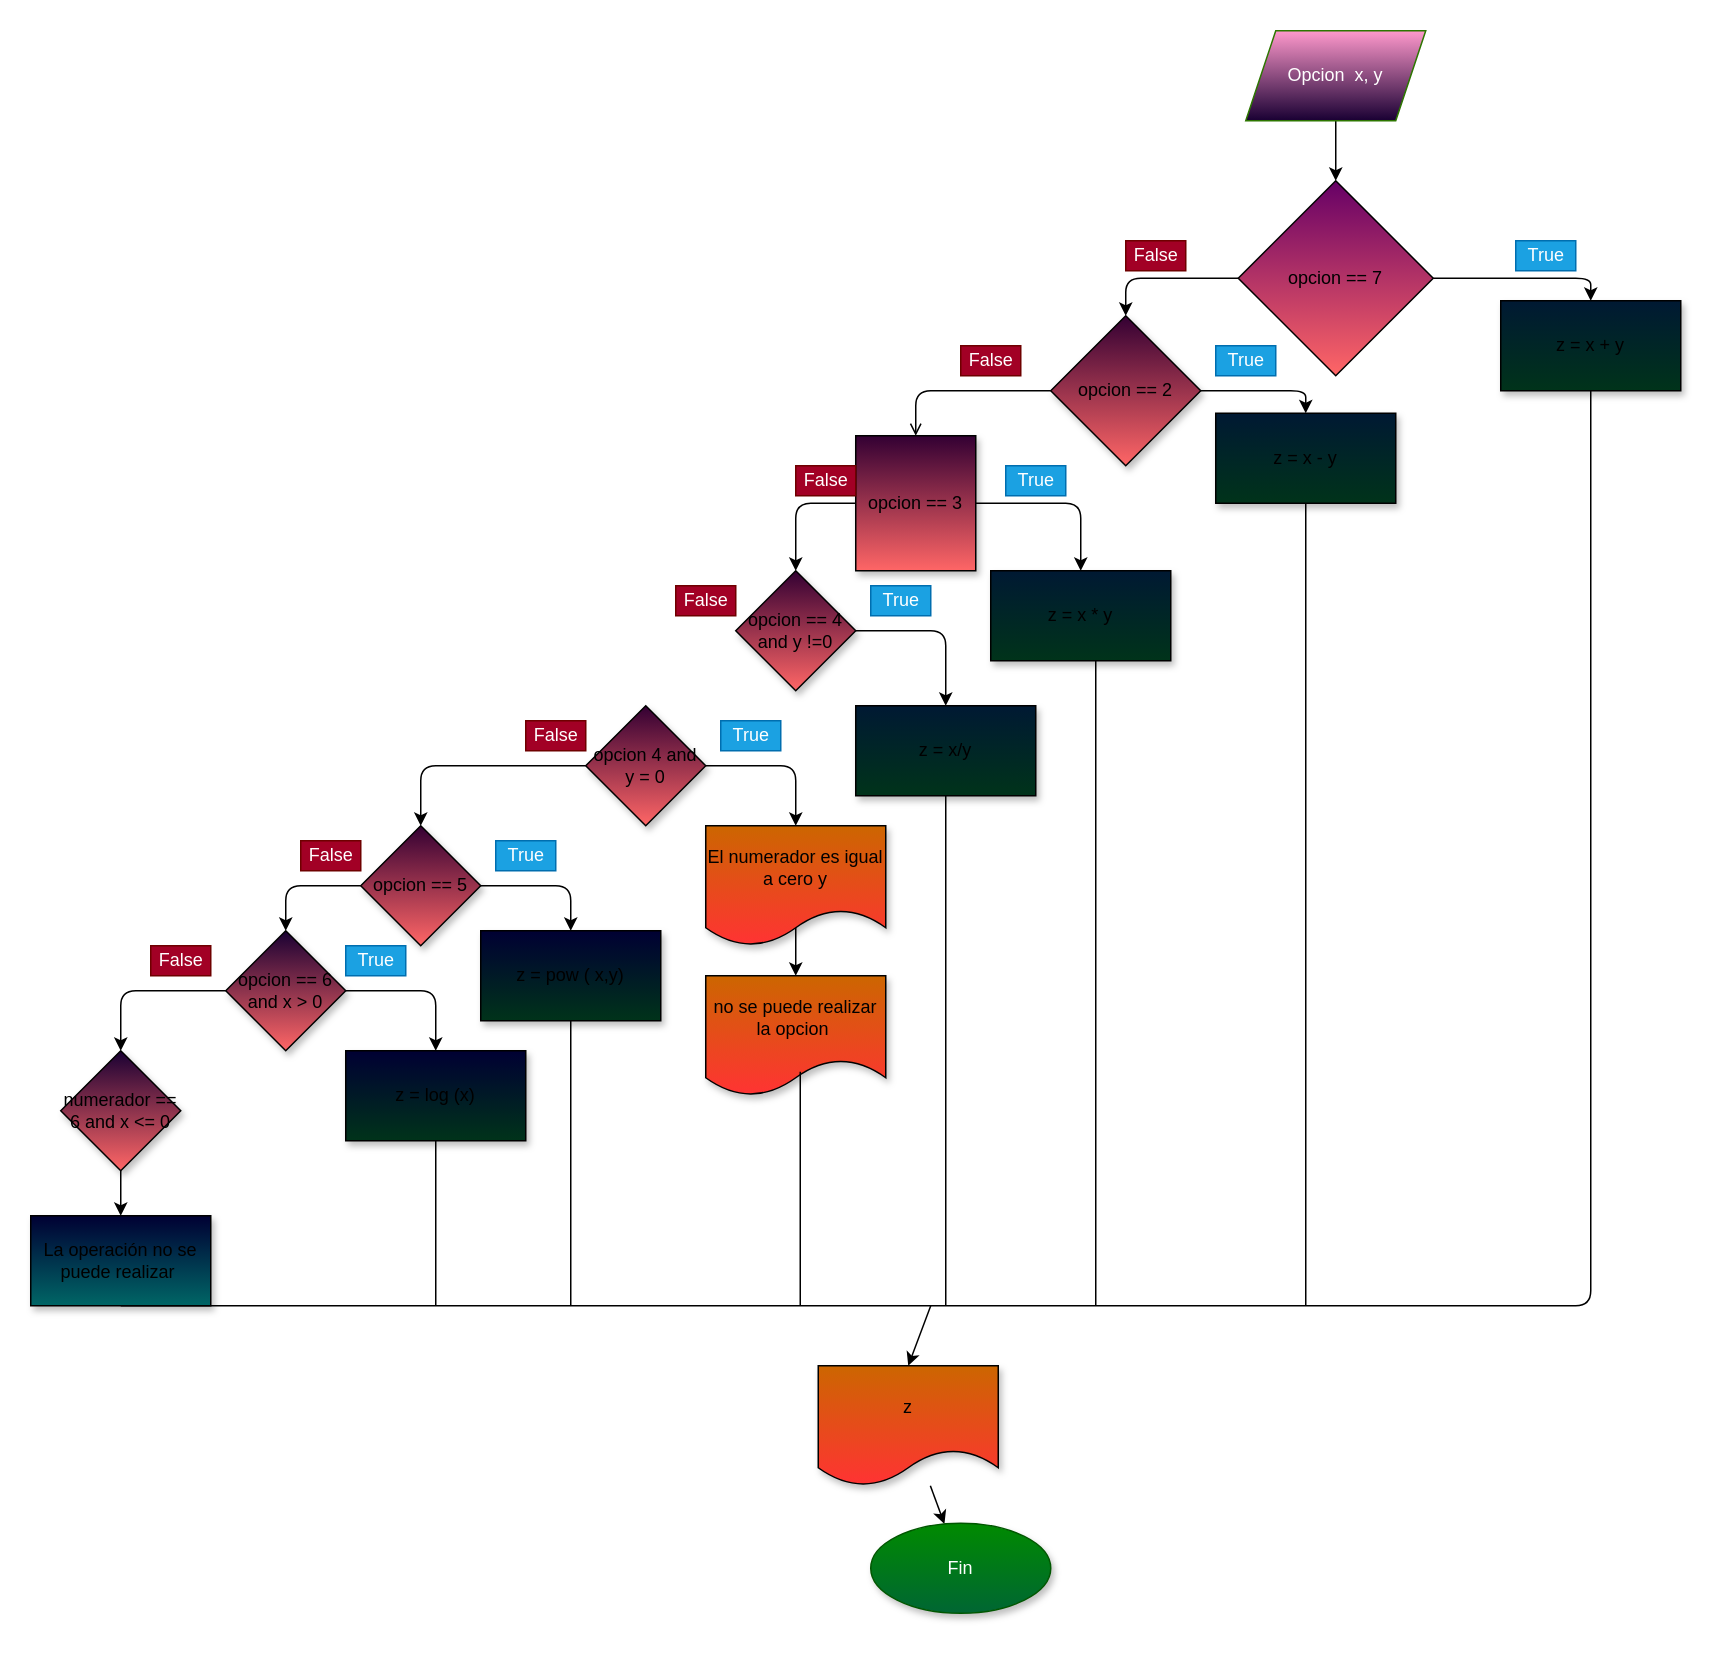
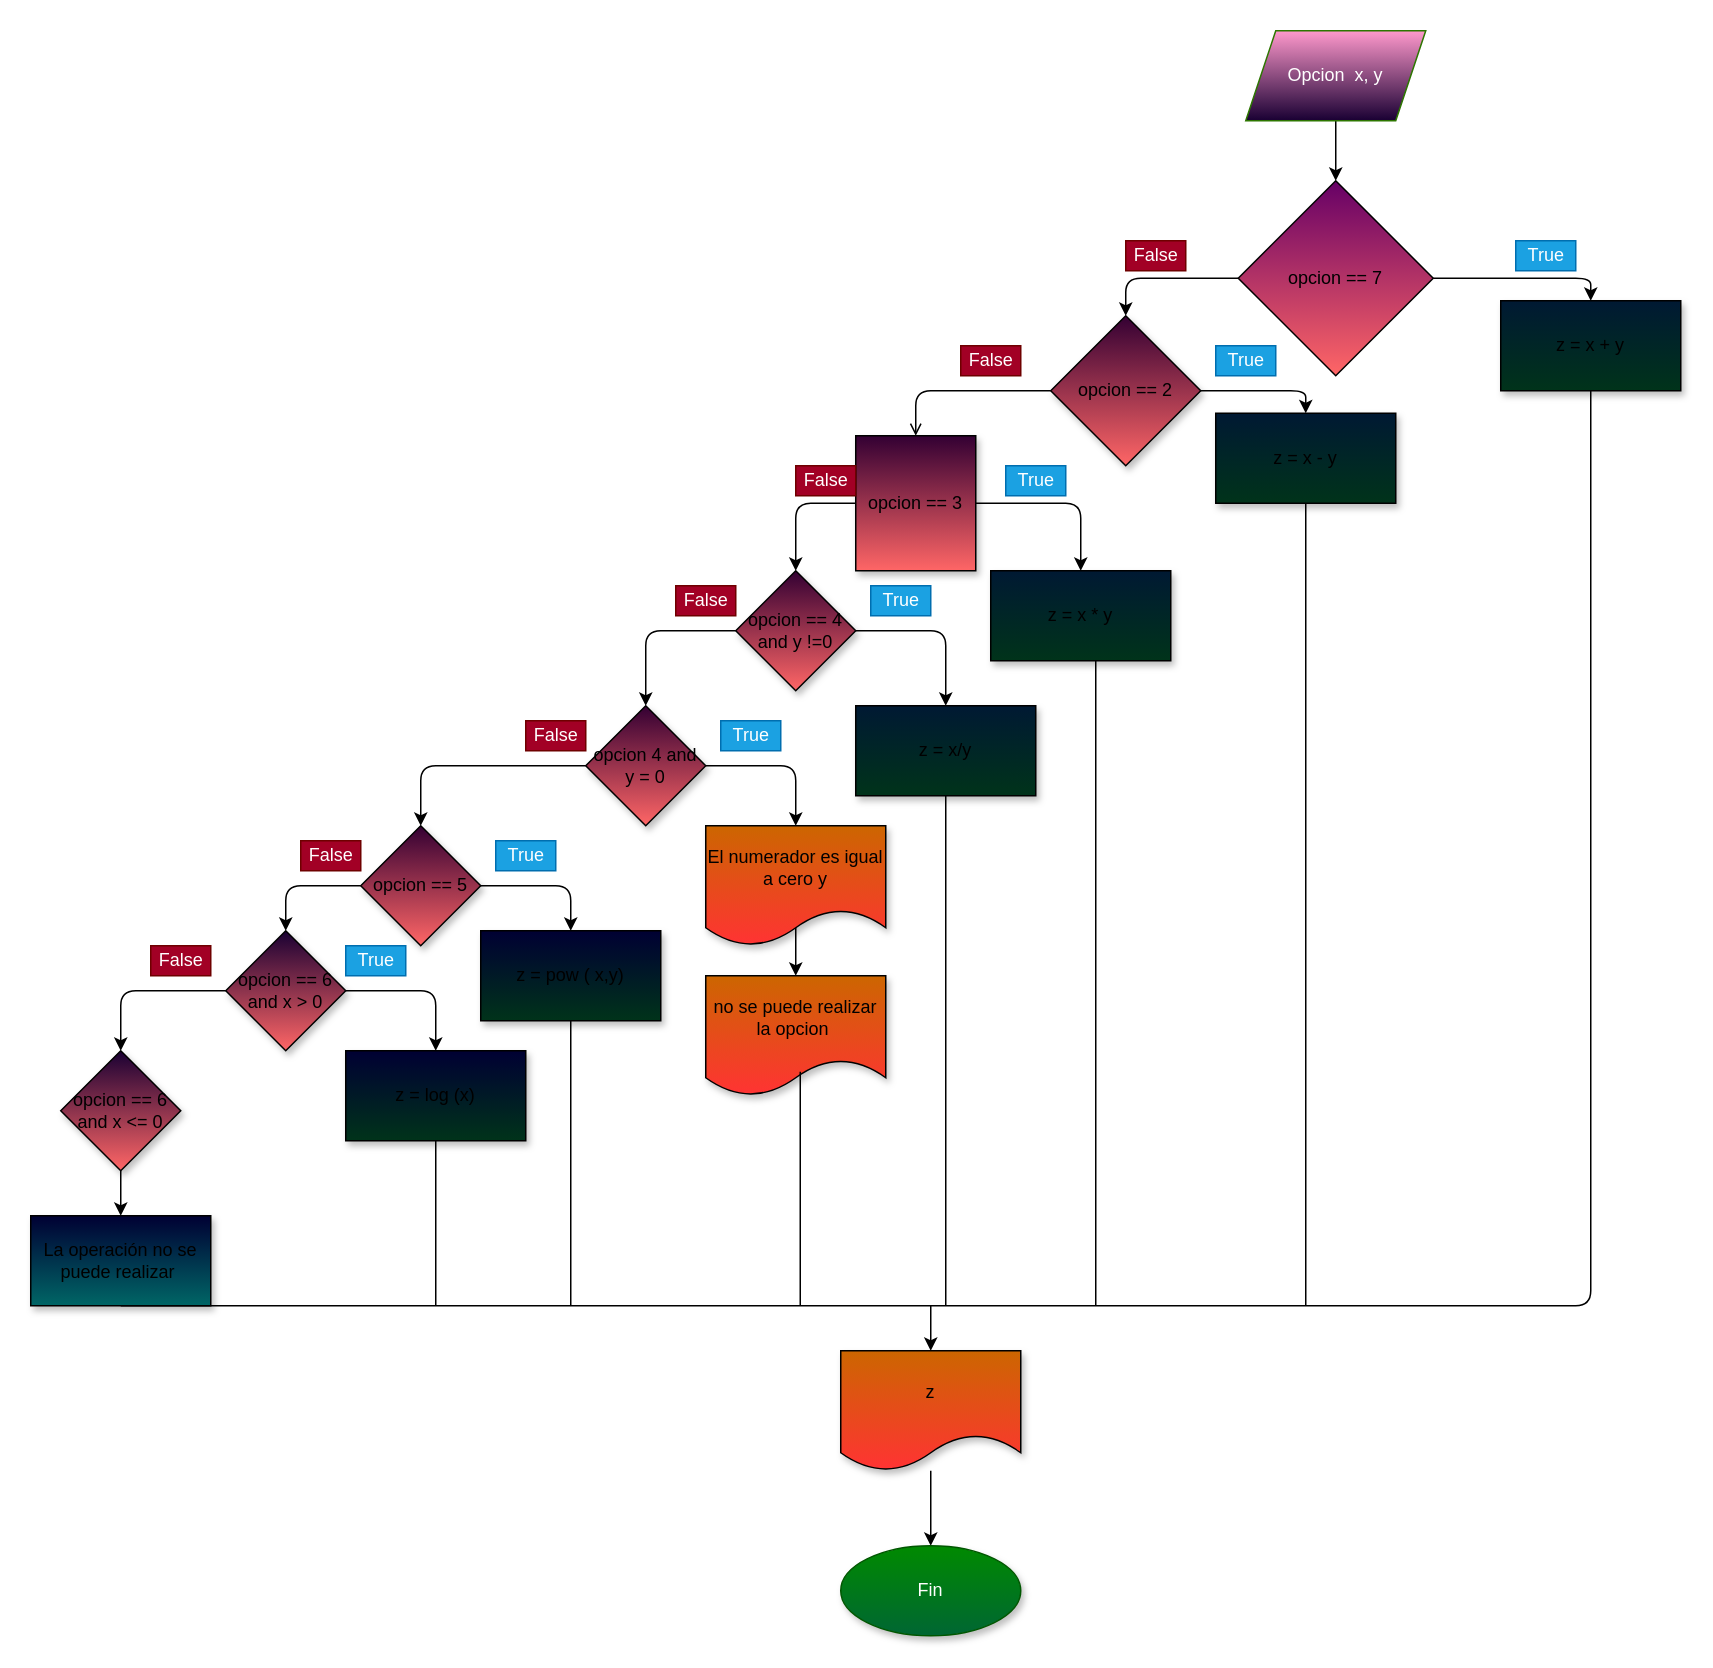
edge "opcion == 4 and y !=0" -> "opcion 4 and y = 0": added
node "numerador == 6 and x <= 0": label "numerador == 6 and x <= 0" -> "opcion == 6 and x <= 0"
node "z": moved (908, 1426) -> (931, 1411)
node "Fin": moved (961, 1568) -> (931, 1591)
